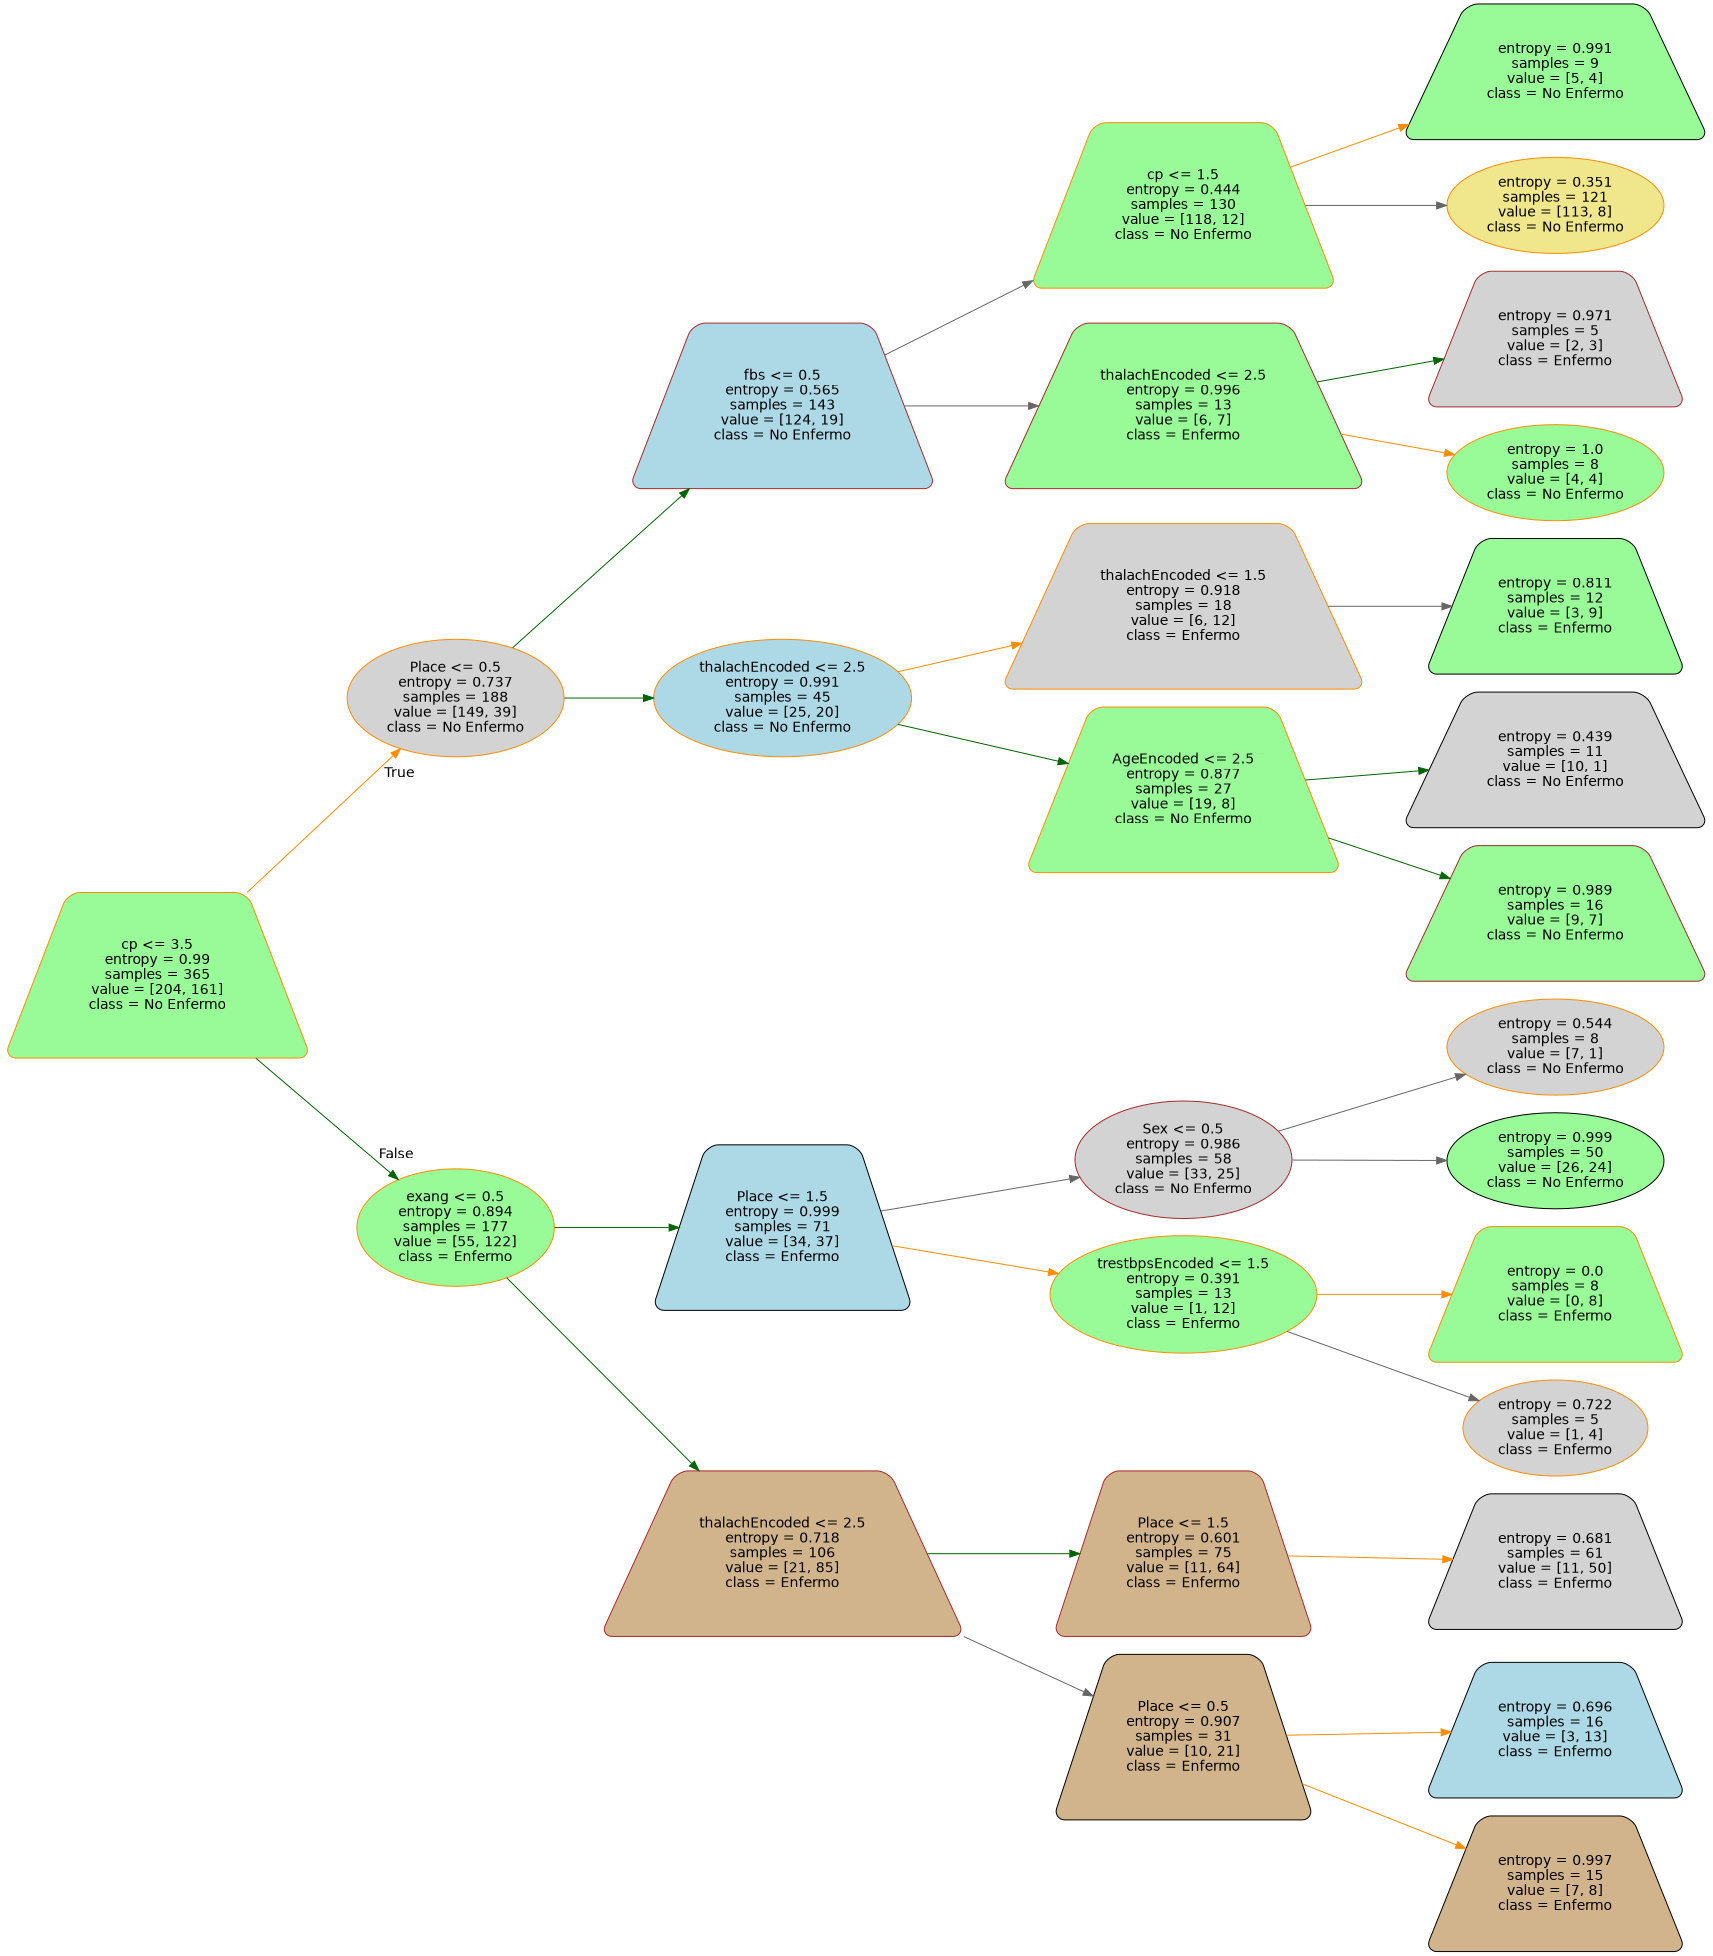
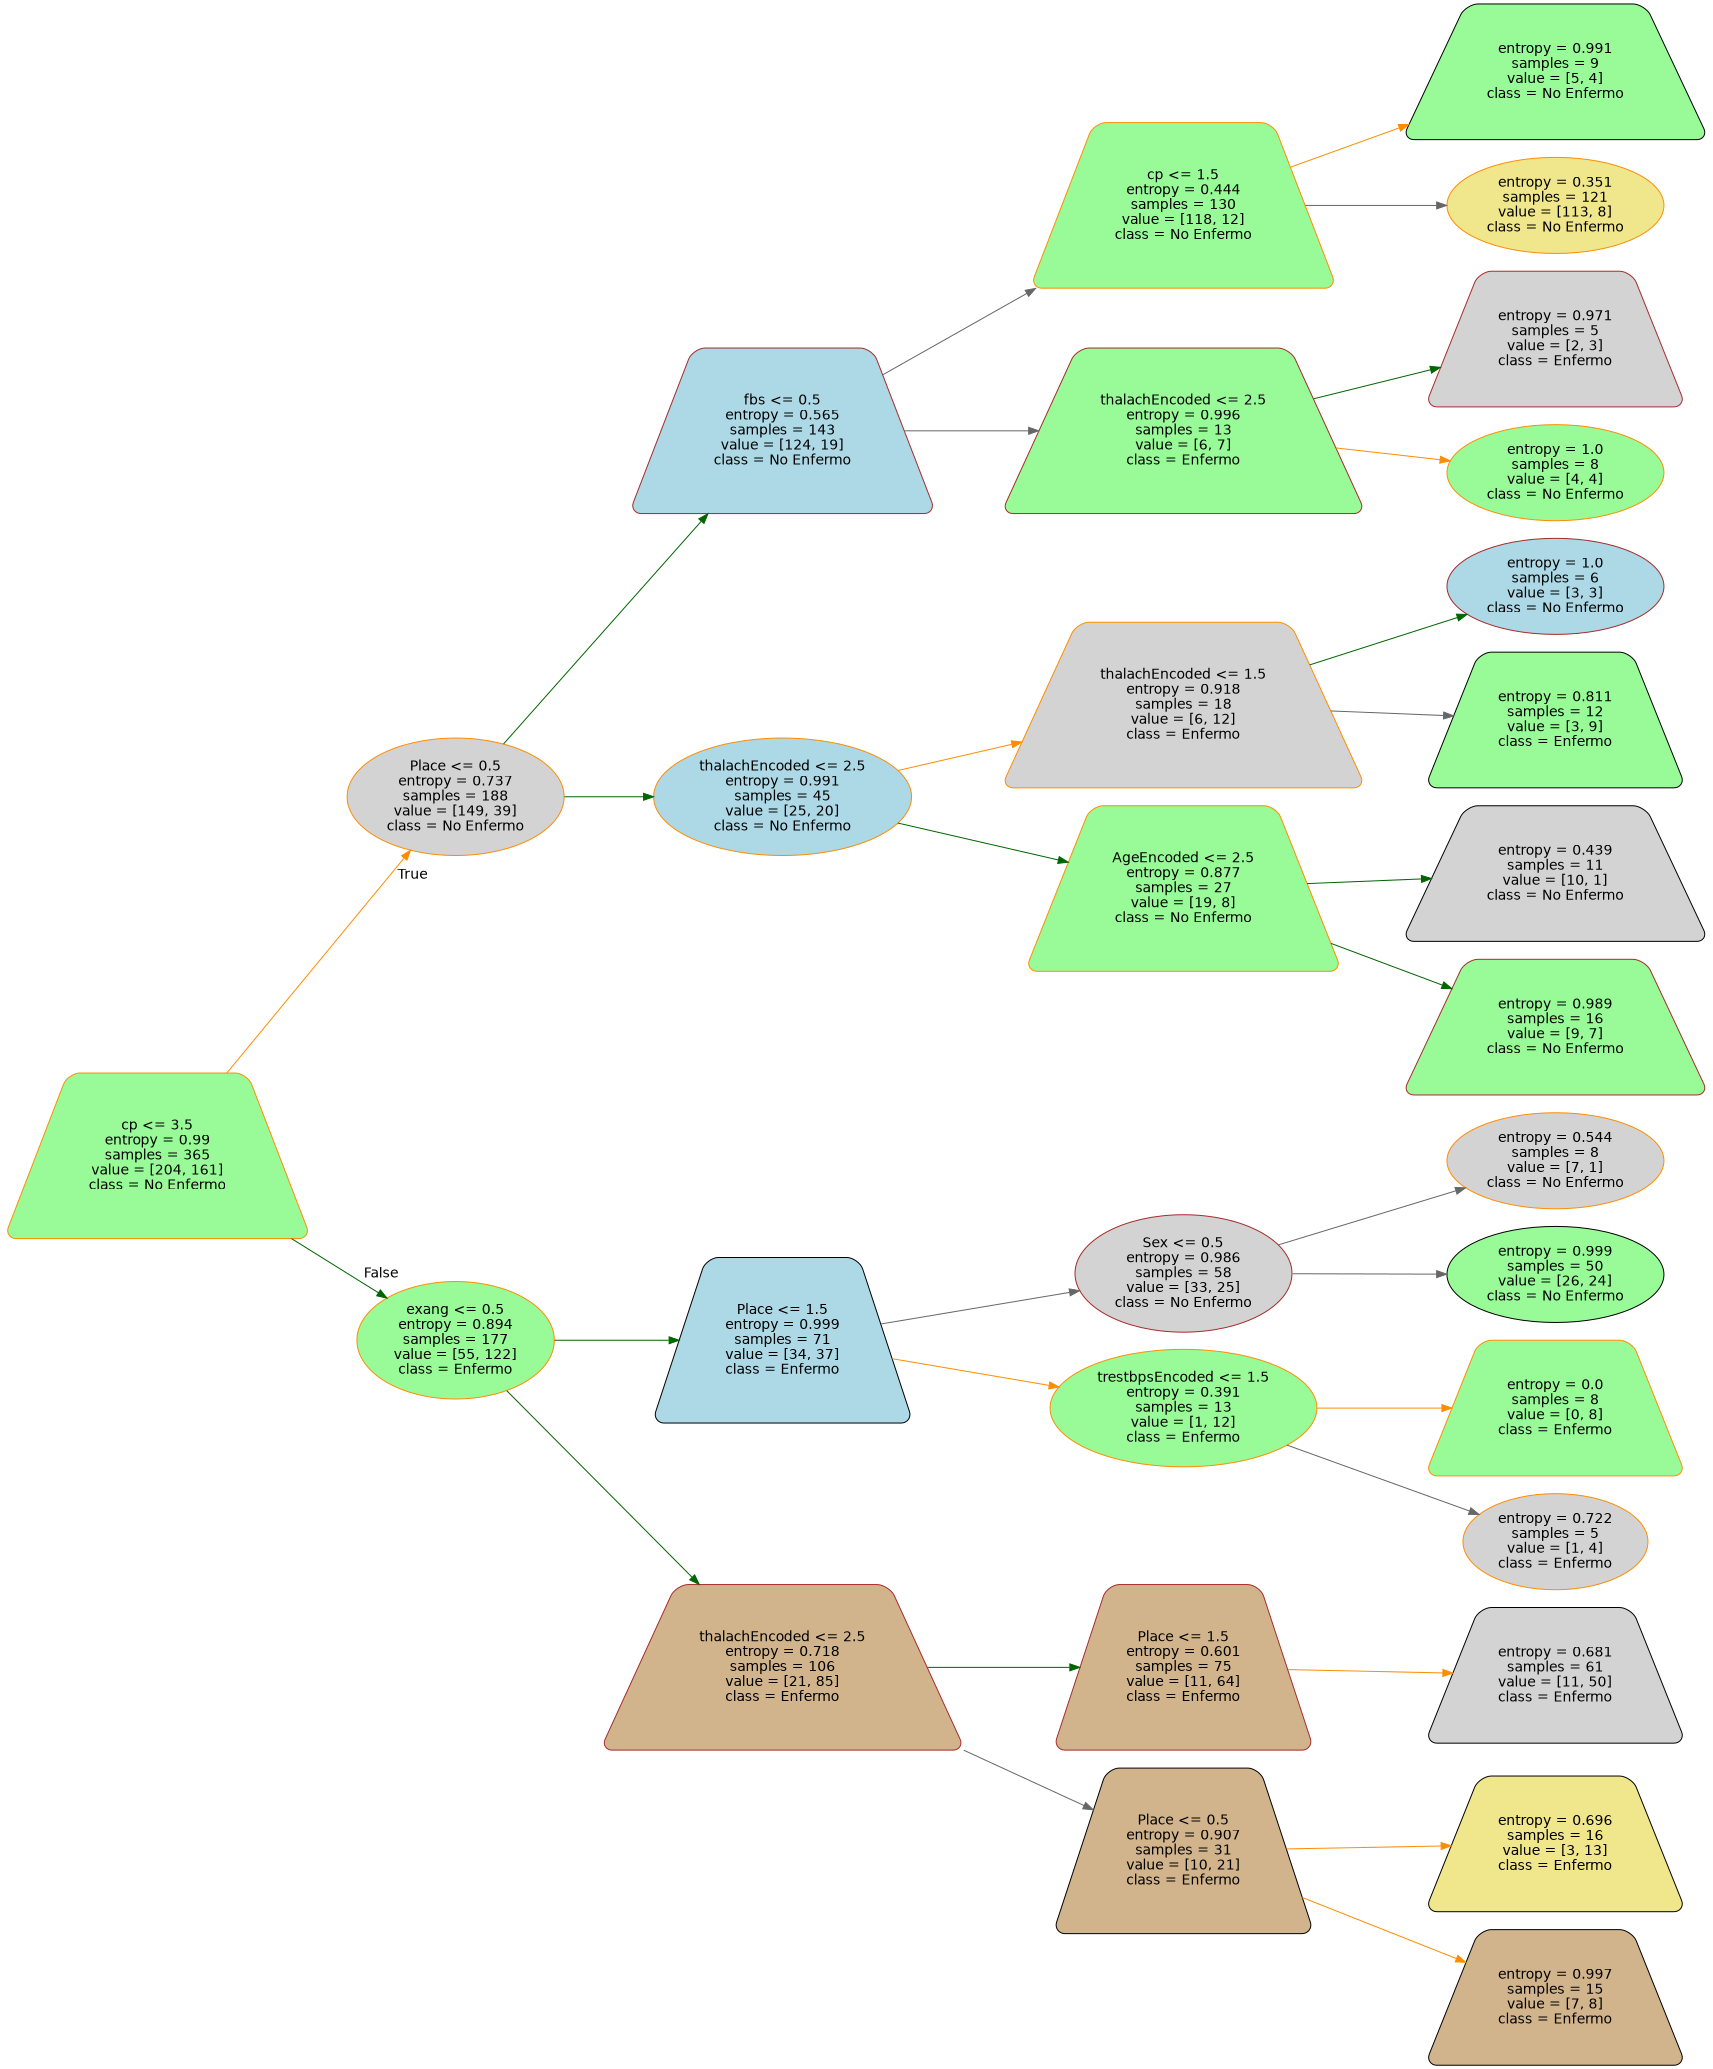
node "entropy = 1.0 samples = 6 value = [3, 3] class = No Enfermo": added
node "entropy = 0.696 samples = 16 value = [3, 13] class = Enfermo": fillcolor lightblue -> khaki
